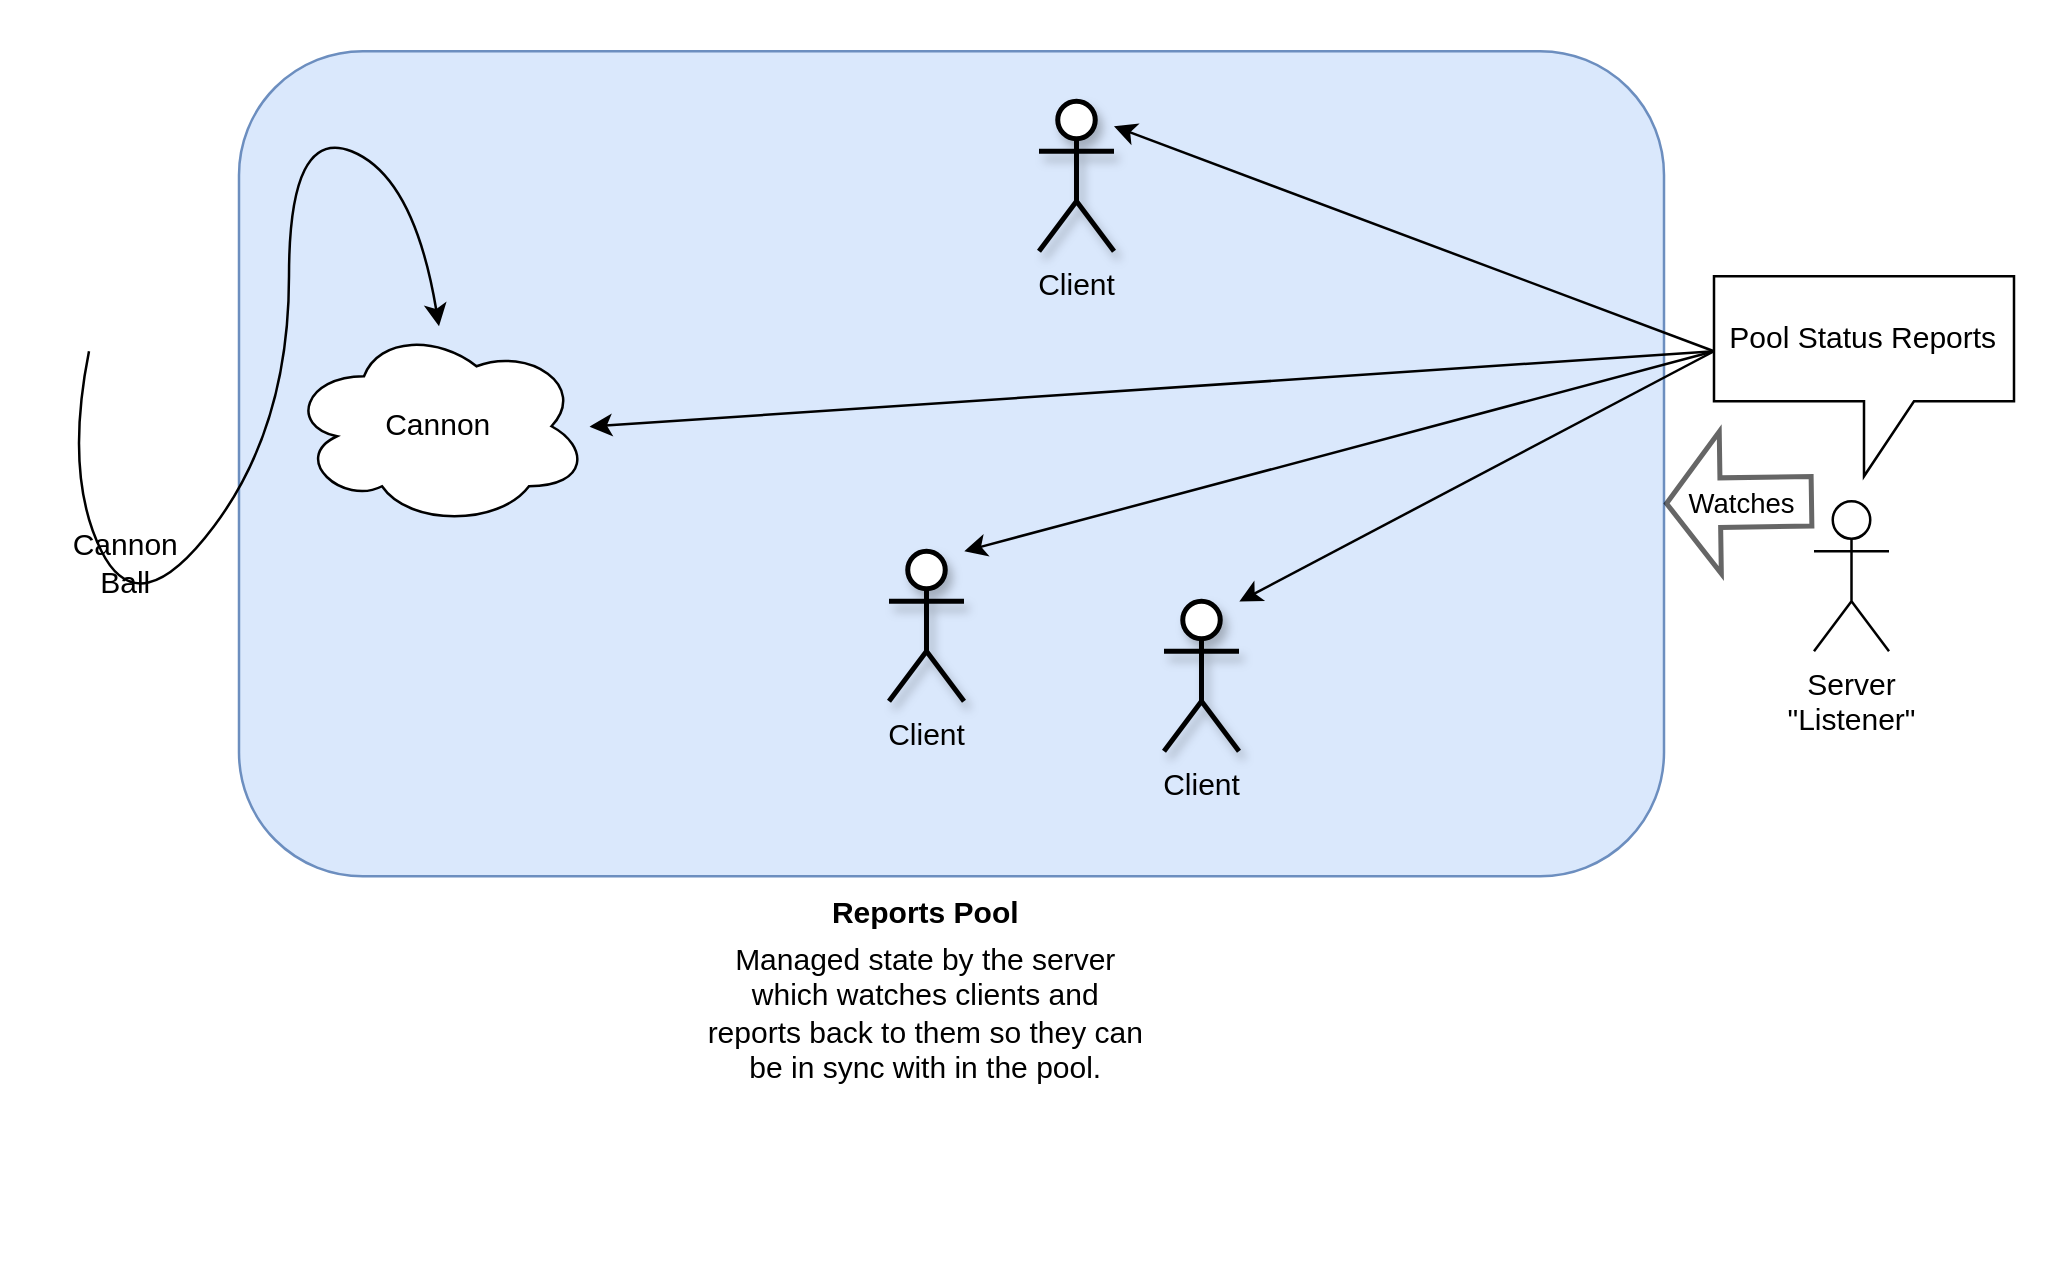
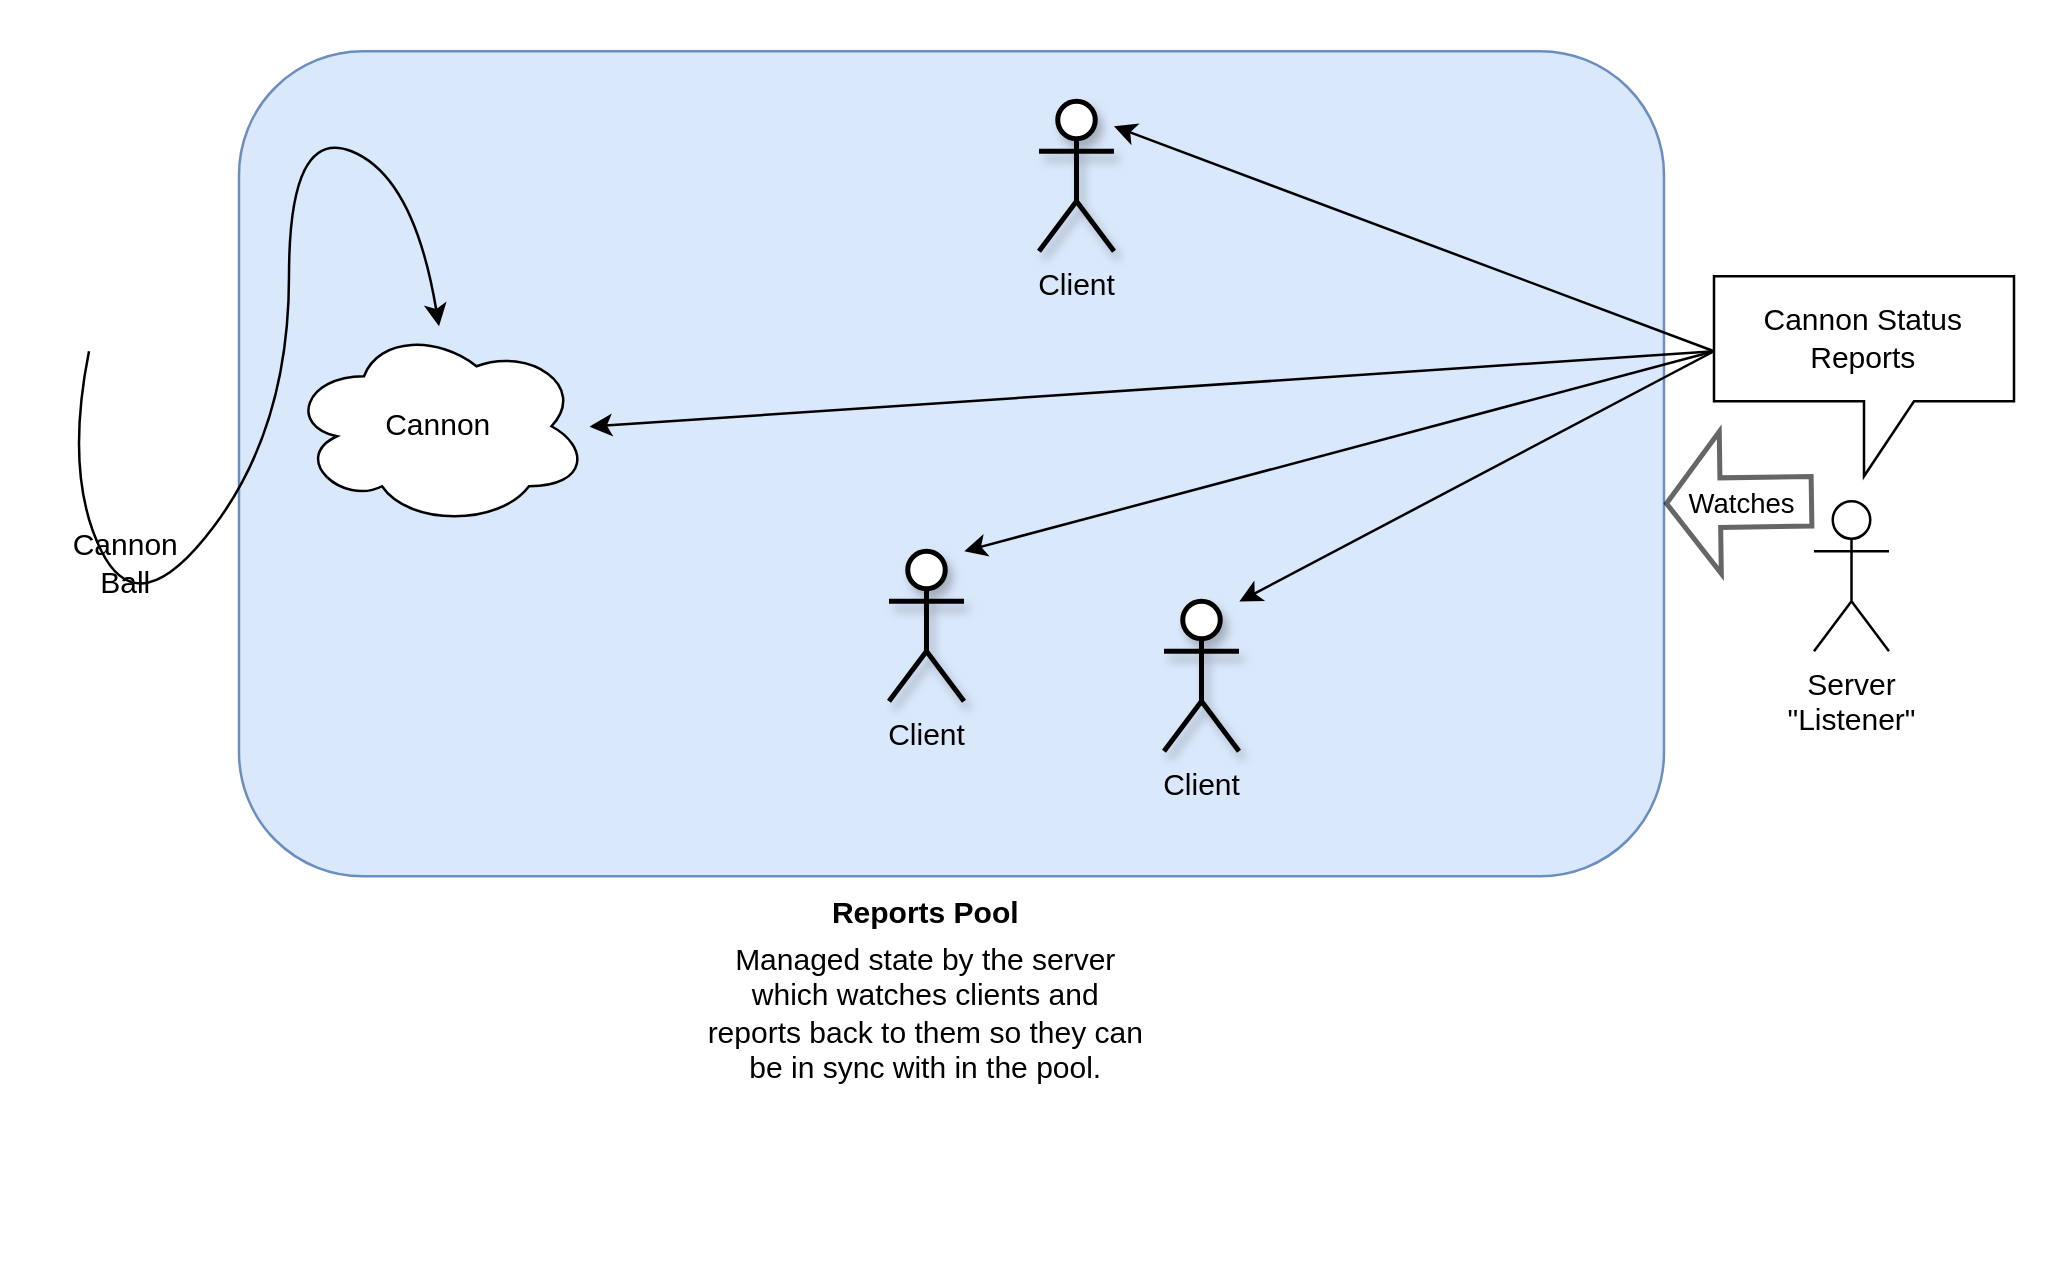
node "Pool Status Reports": label "Pool Status Reports" -> "Cannon Status Reports"
